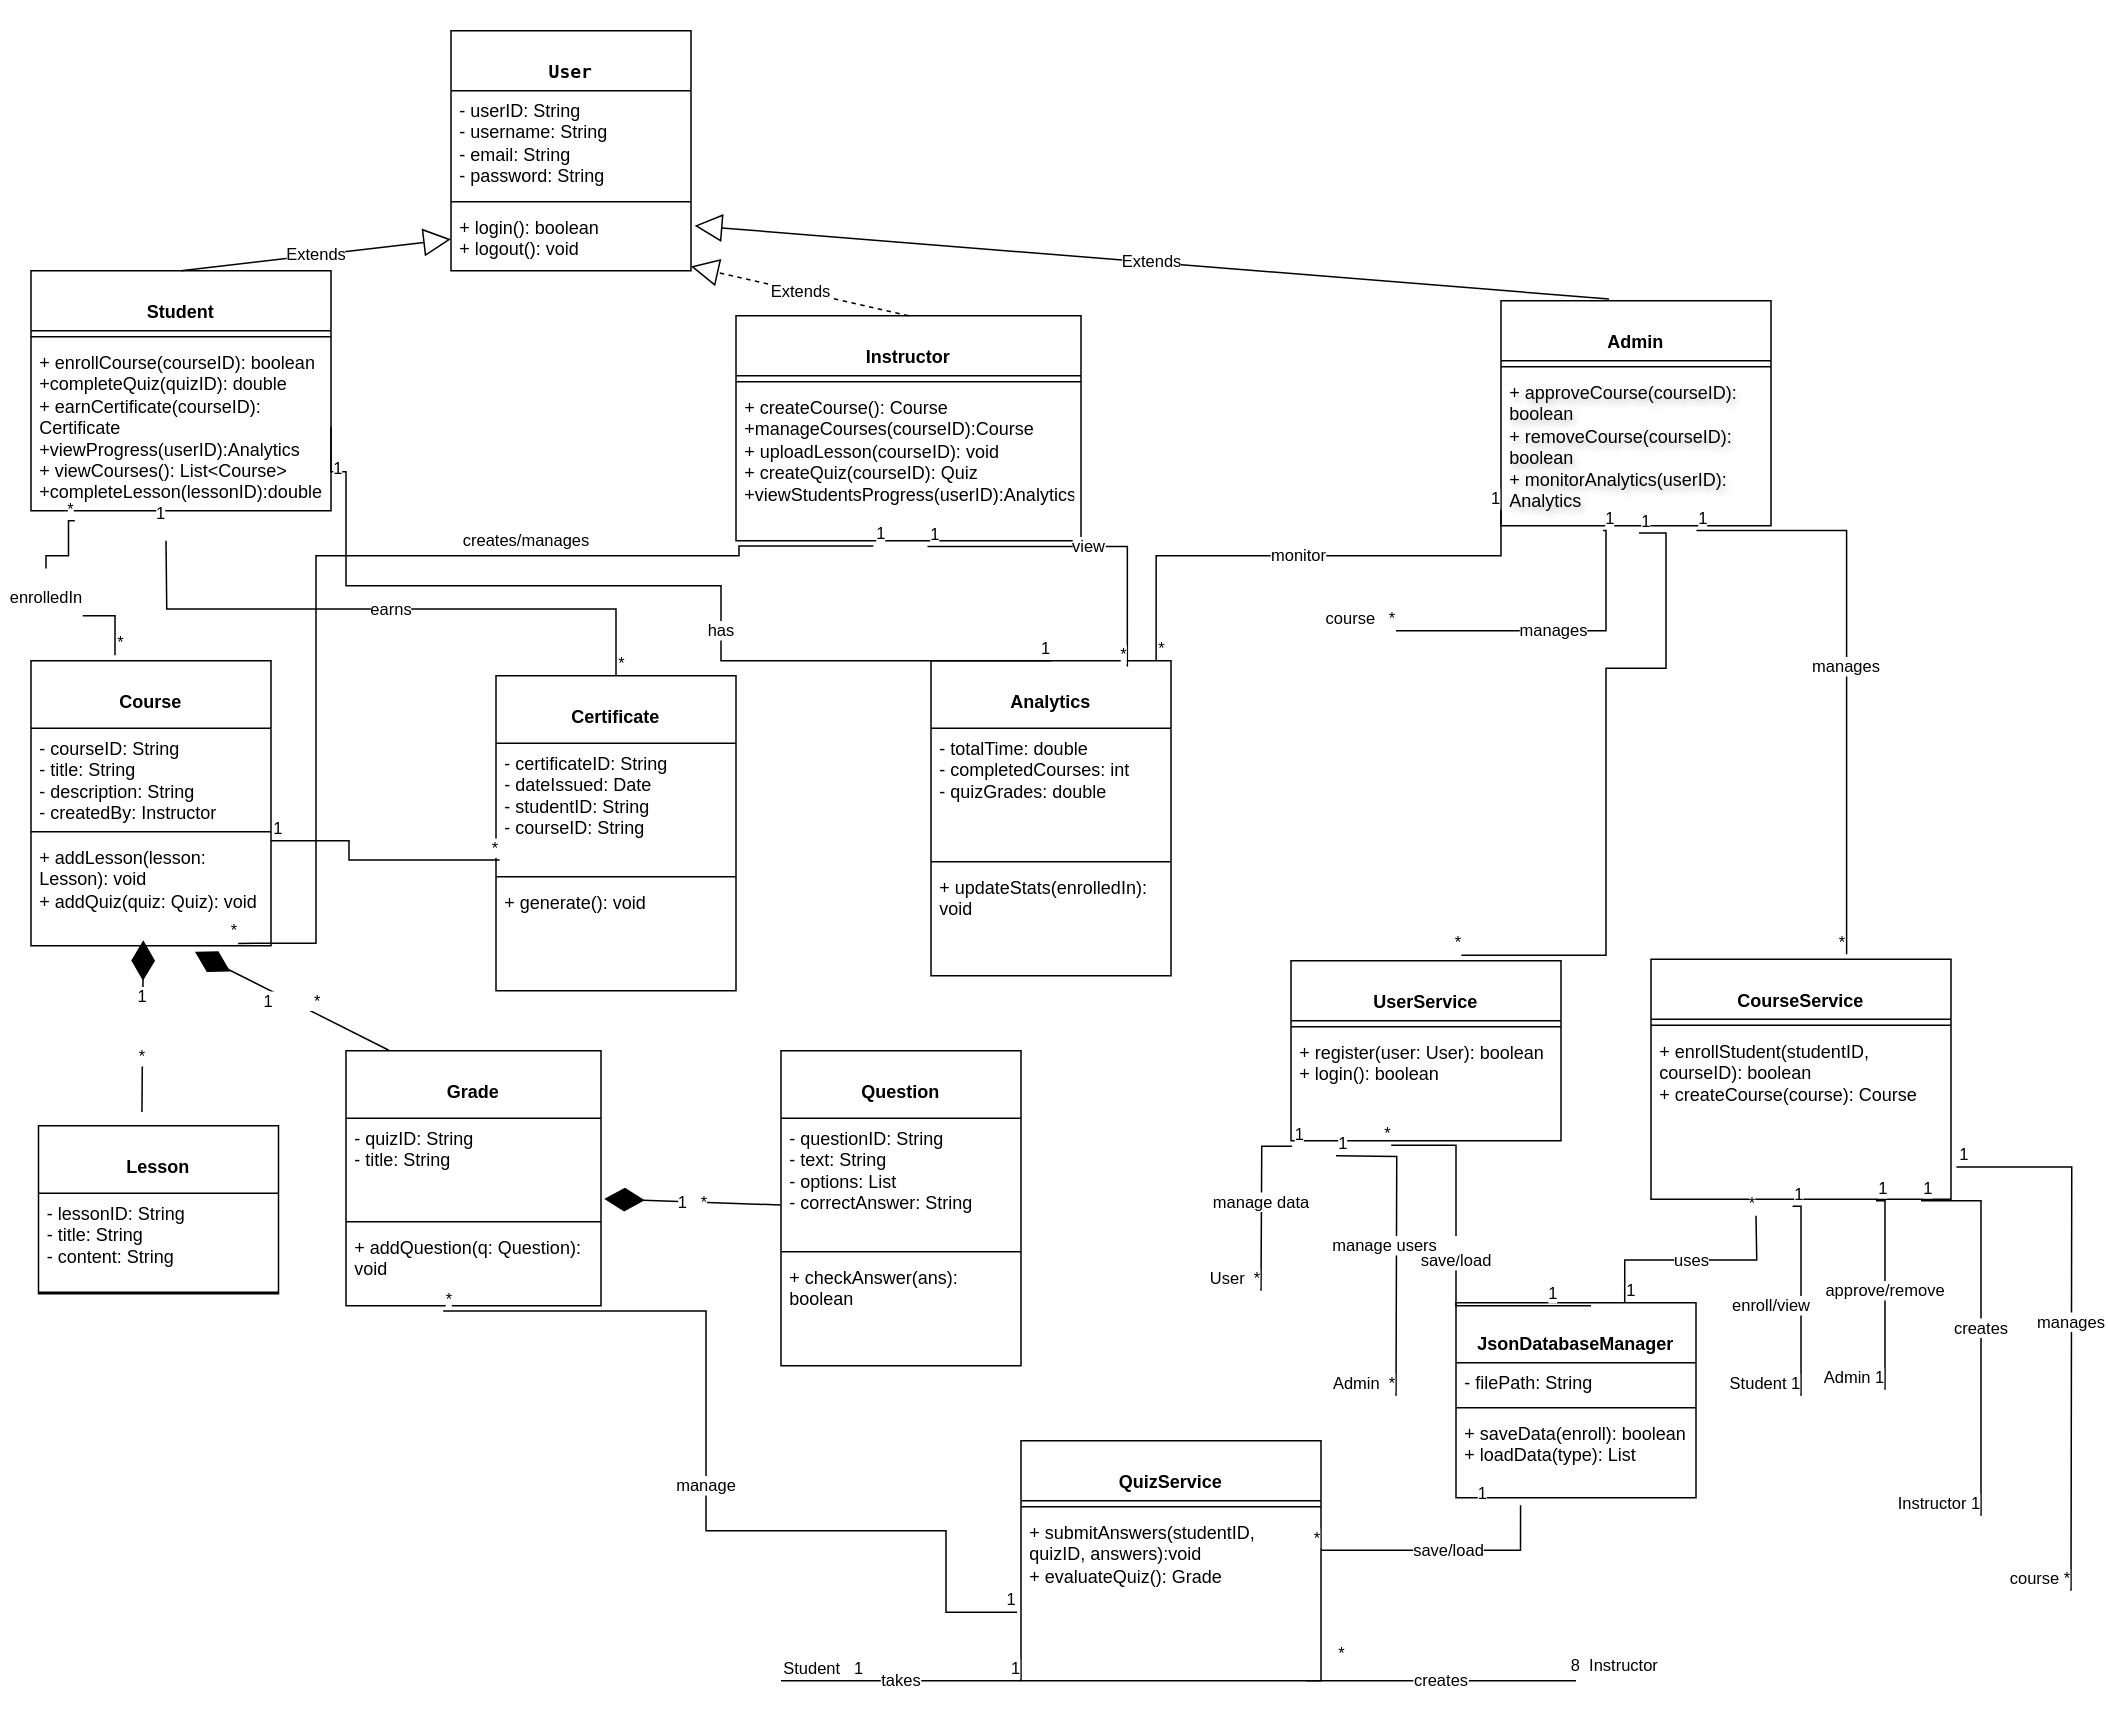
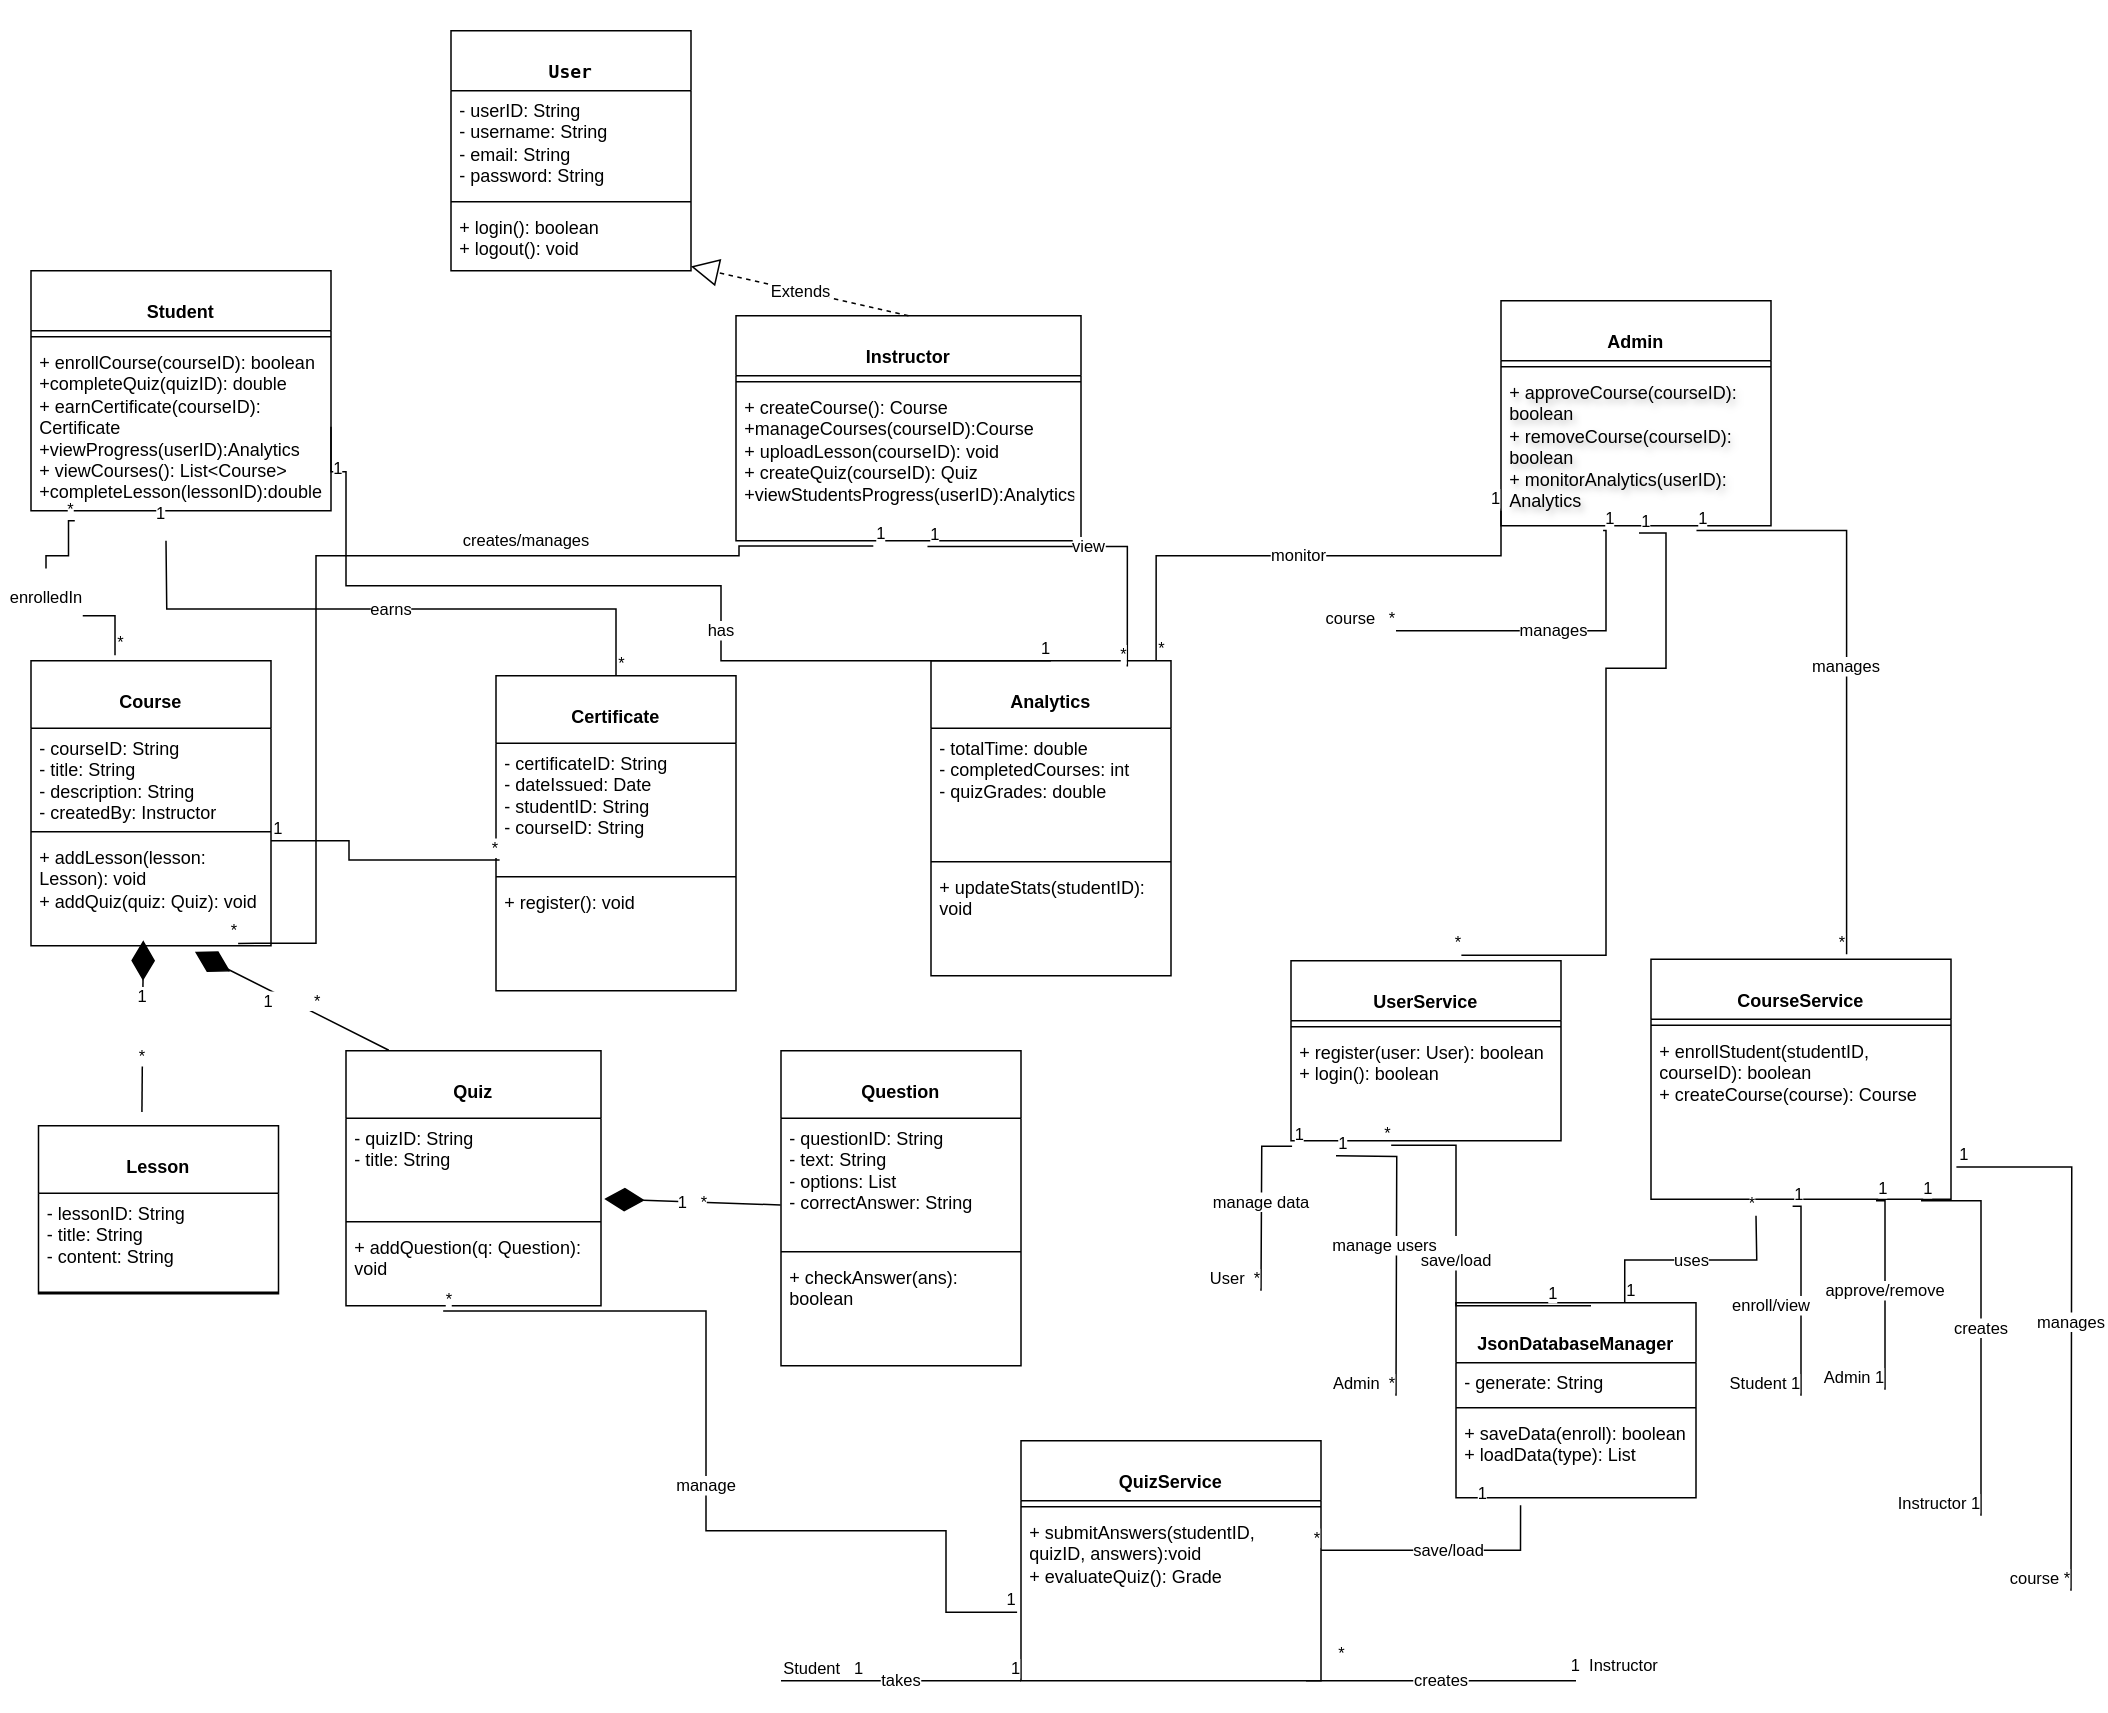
edge "Student" -> "+ login(): boolean + logout(): void": removed, label "Extends"
edge "Admin" -> "+ login(): boolean + logout(): void": removed, label "Extends"
node "+ updateStats(enrolledIn): void": label "+ updateStats(enrolledIn): void" -> "+ updateStats(studentID): void"
node "+ generate(): void": label "+ generate(): void" -> "+ register(): void"
node "Grade": label "Grade" -> "Quiz"
node "- filePath: String": label "- filePath: String" -> "- generate: String"
node "8 Instructor": label "8 Instructor" -> "1 Instructor"
